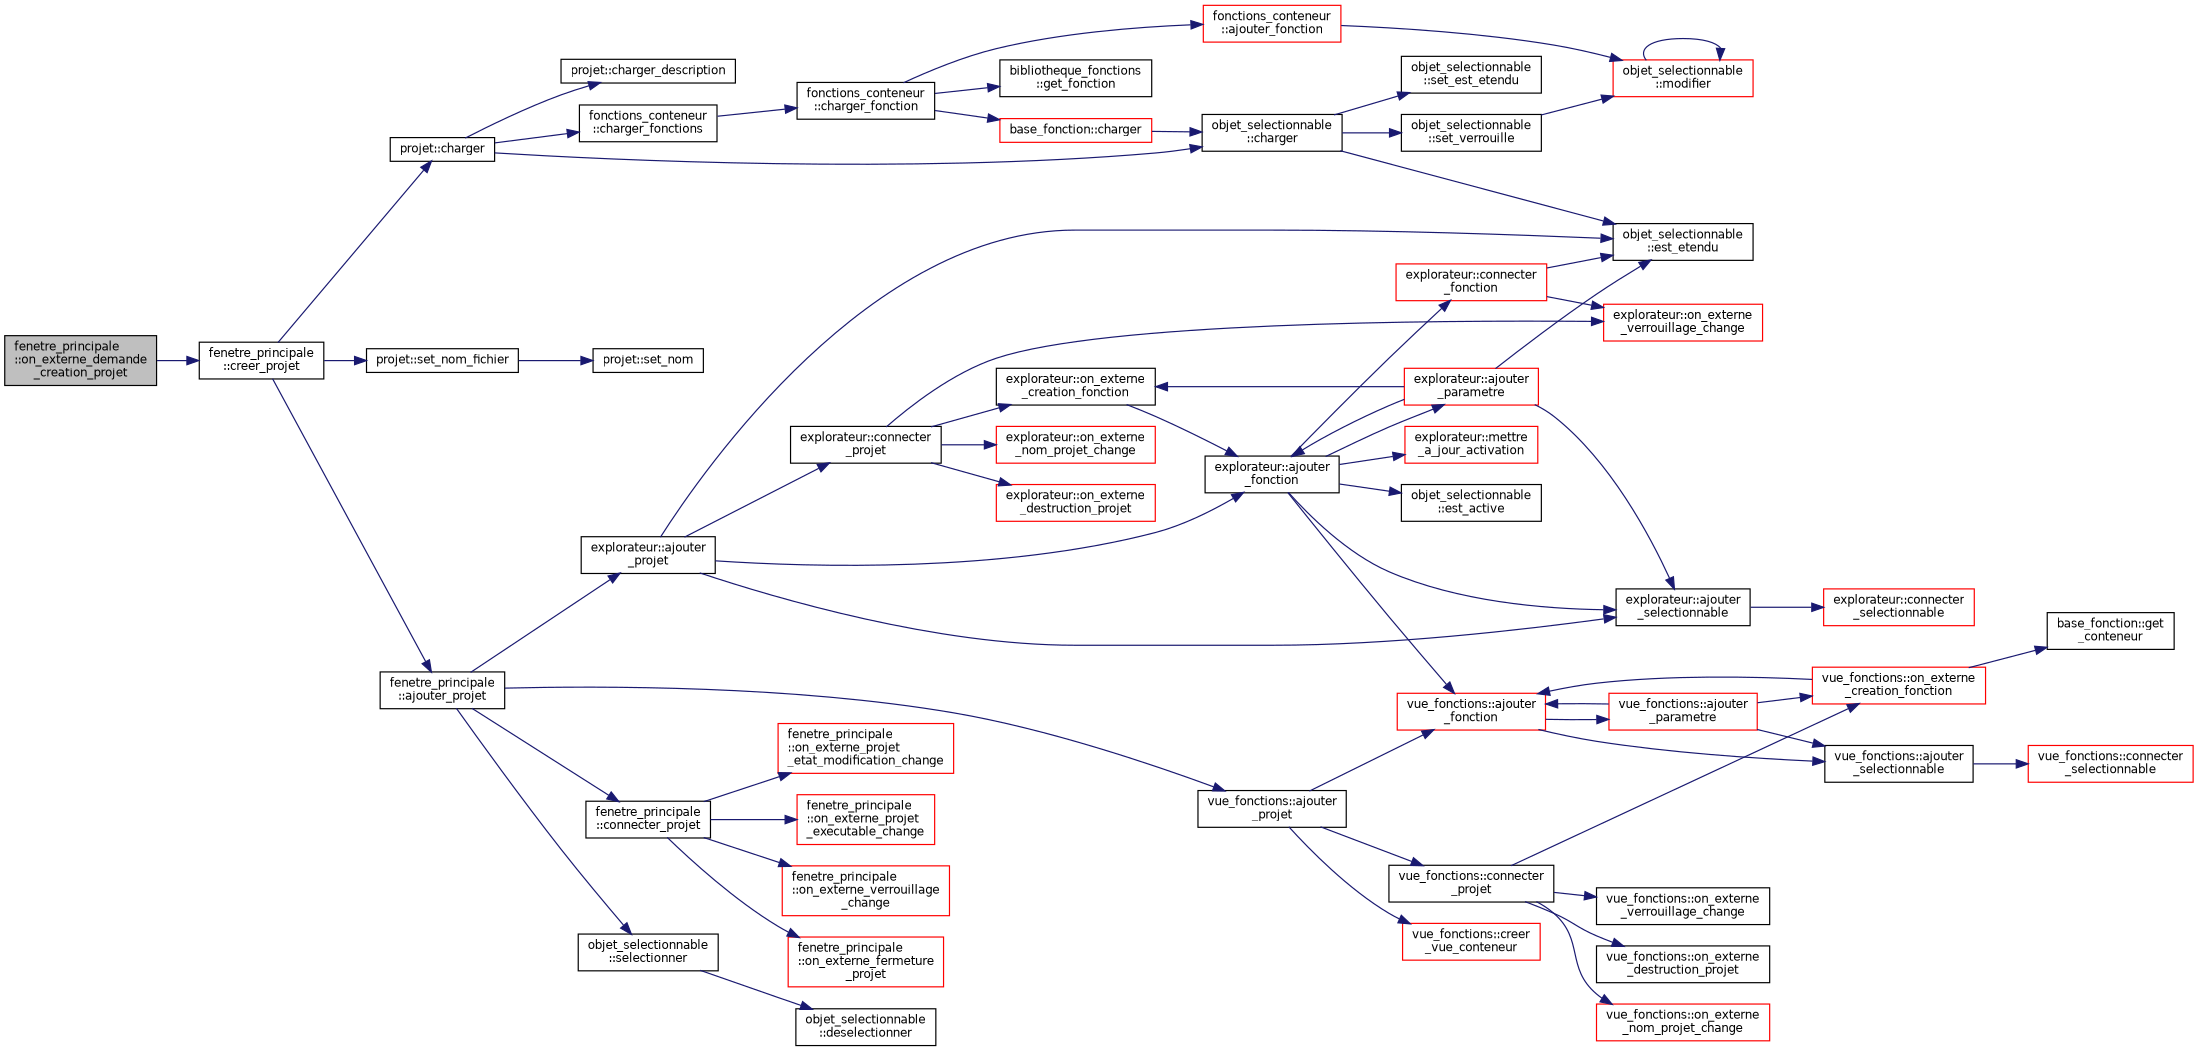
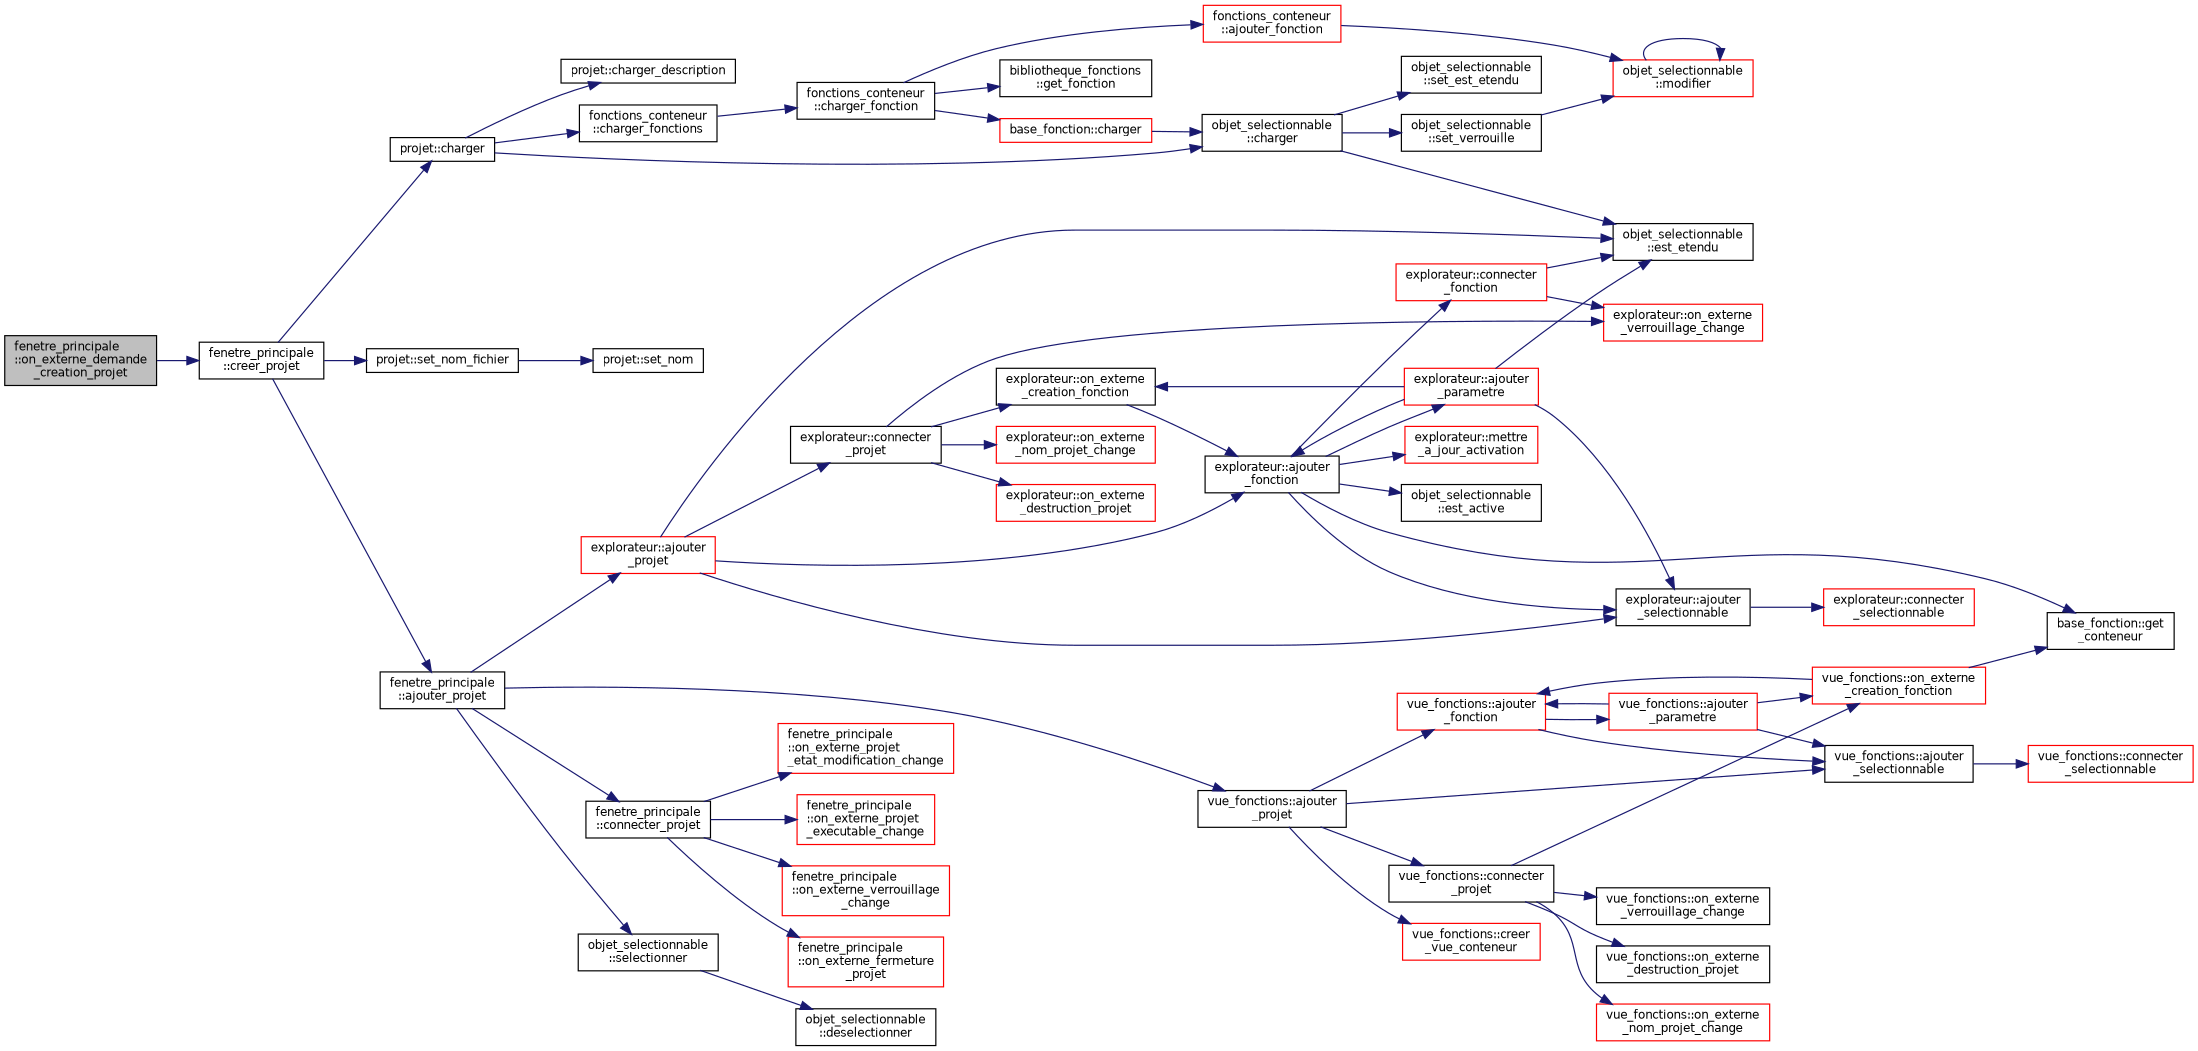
node "explorateur::ajouter _projet": color black -> red
edge "explorateur::ajouter _fonction" -> "vue_fonctions::ajouter _fonction": now "explorateur::ajouter _fonction" -> "base_fonction::get _conteneur"
edge "vue_fonctions::ajouter _projet" -> "vue_fonctions::ajouter _selectionnable": added
